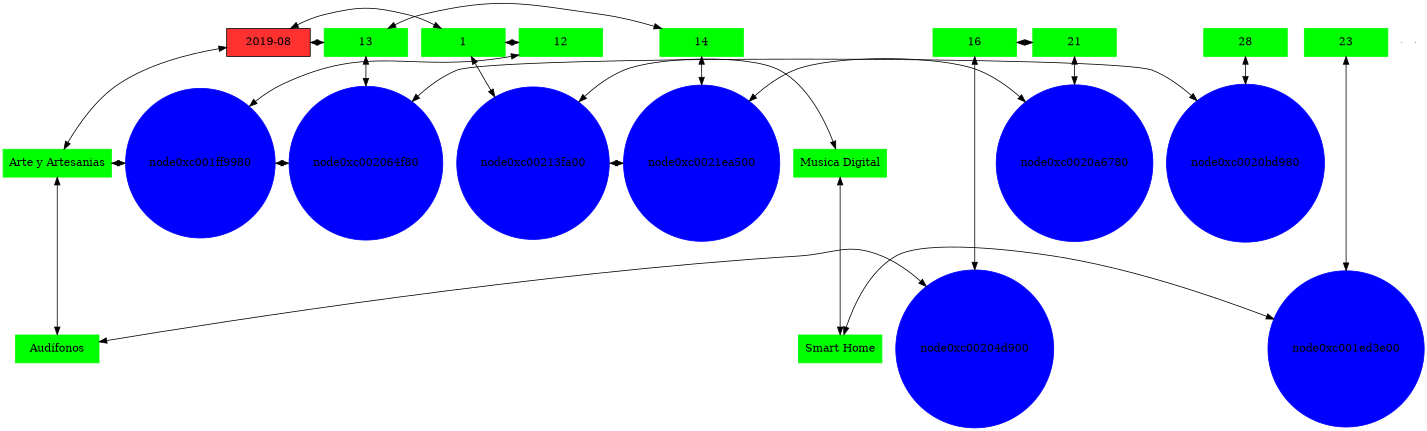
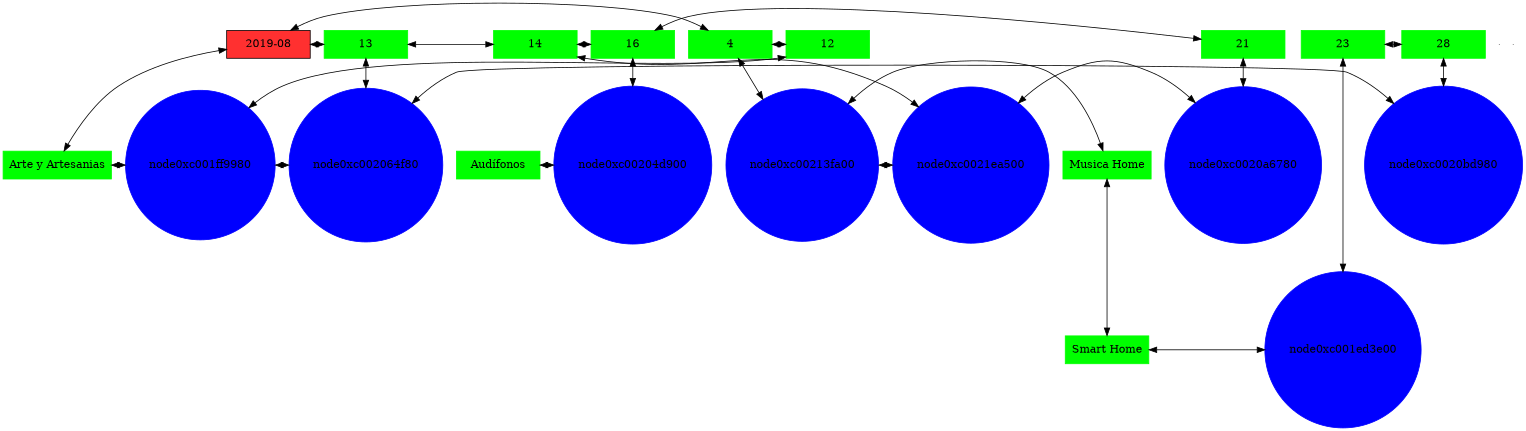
node "1": label "1" -> "4"
edge "14" -- "16": added
edge "23" -- "28": added
node "Musica Digital": label "Musica Digital" -> "Musica Home"
edge "Arte y Artesanias" -- "Audífonos": removed
